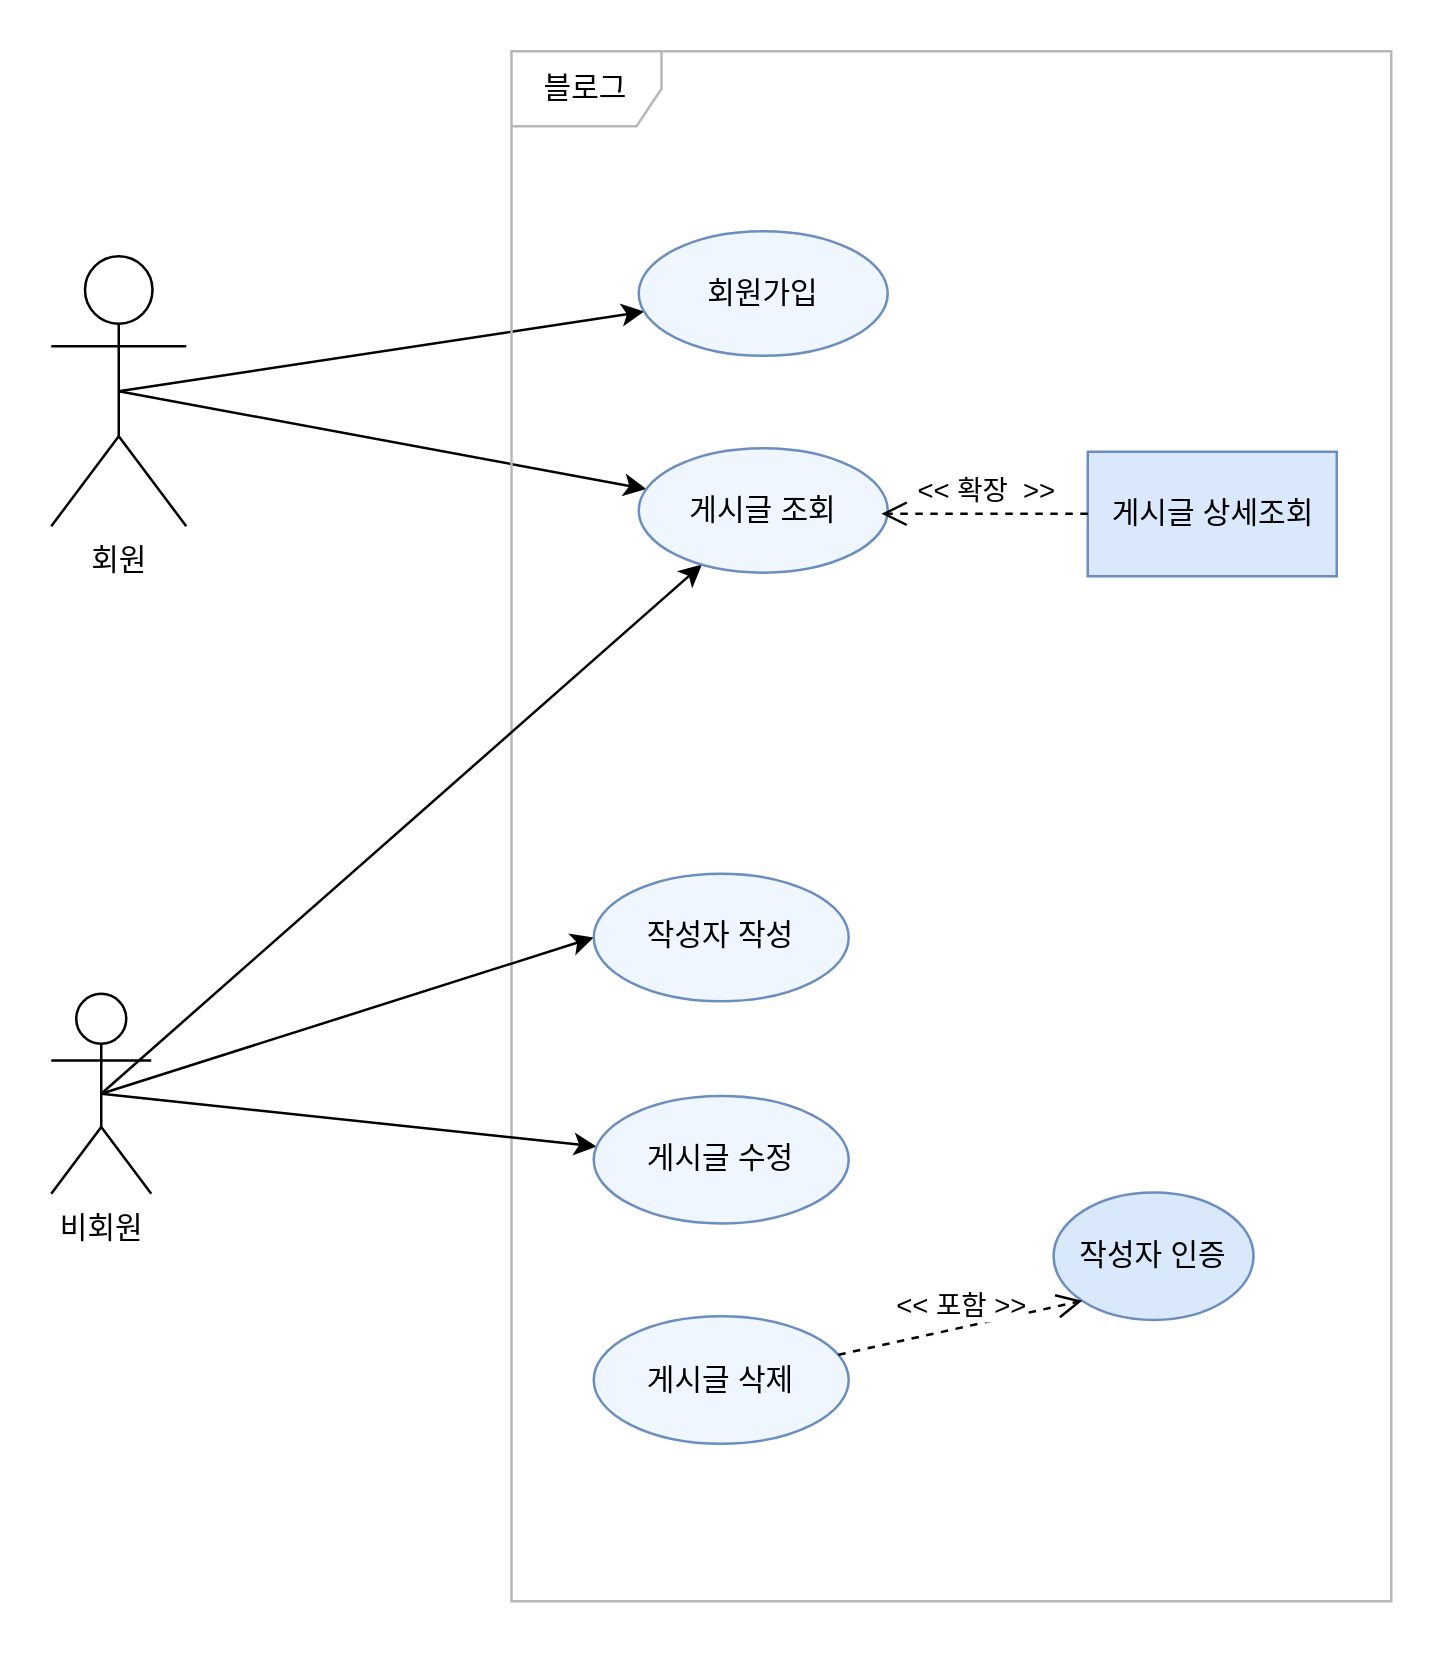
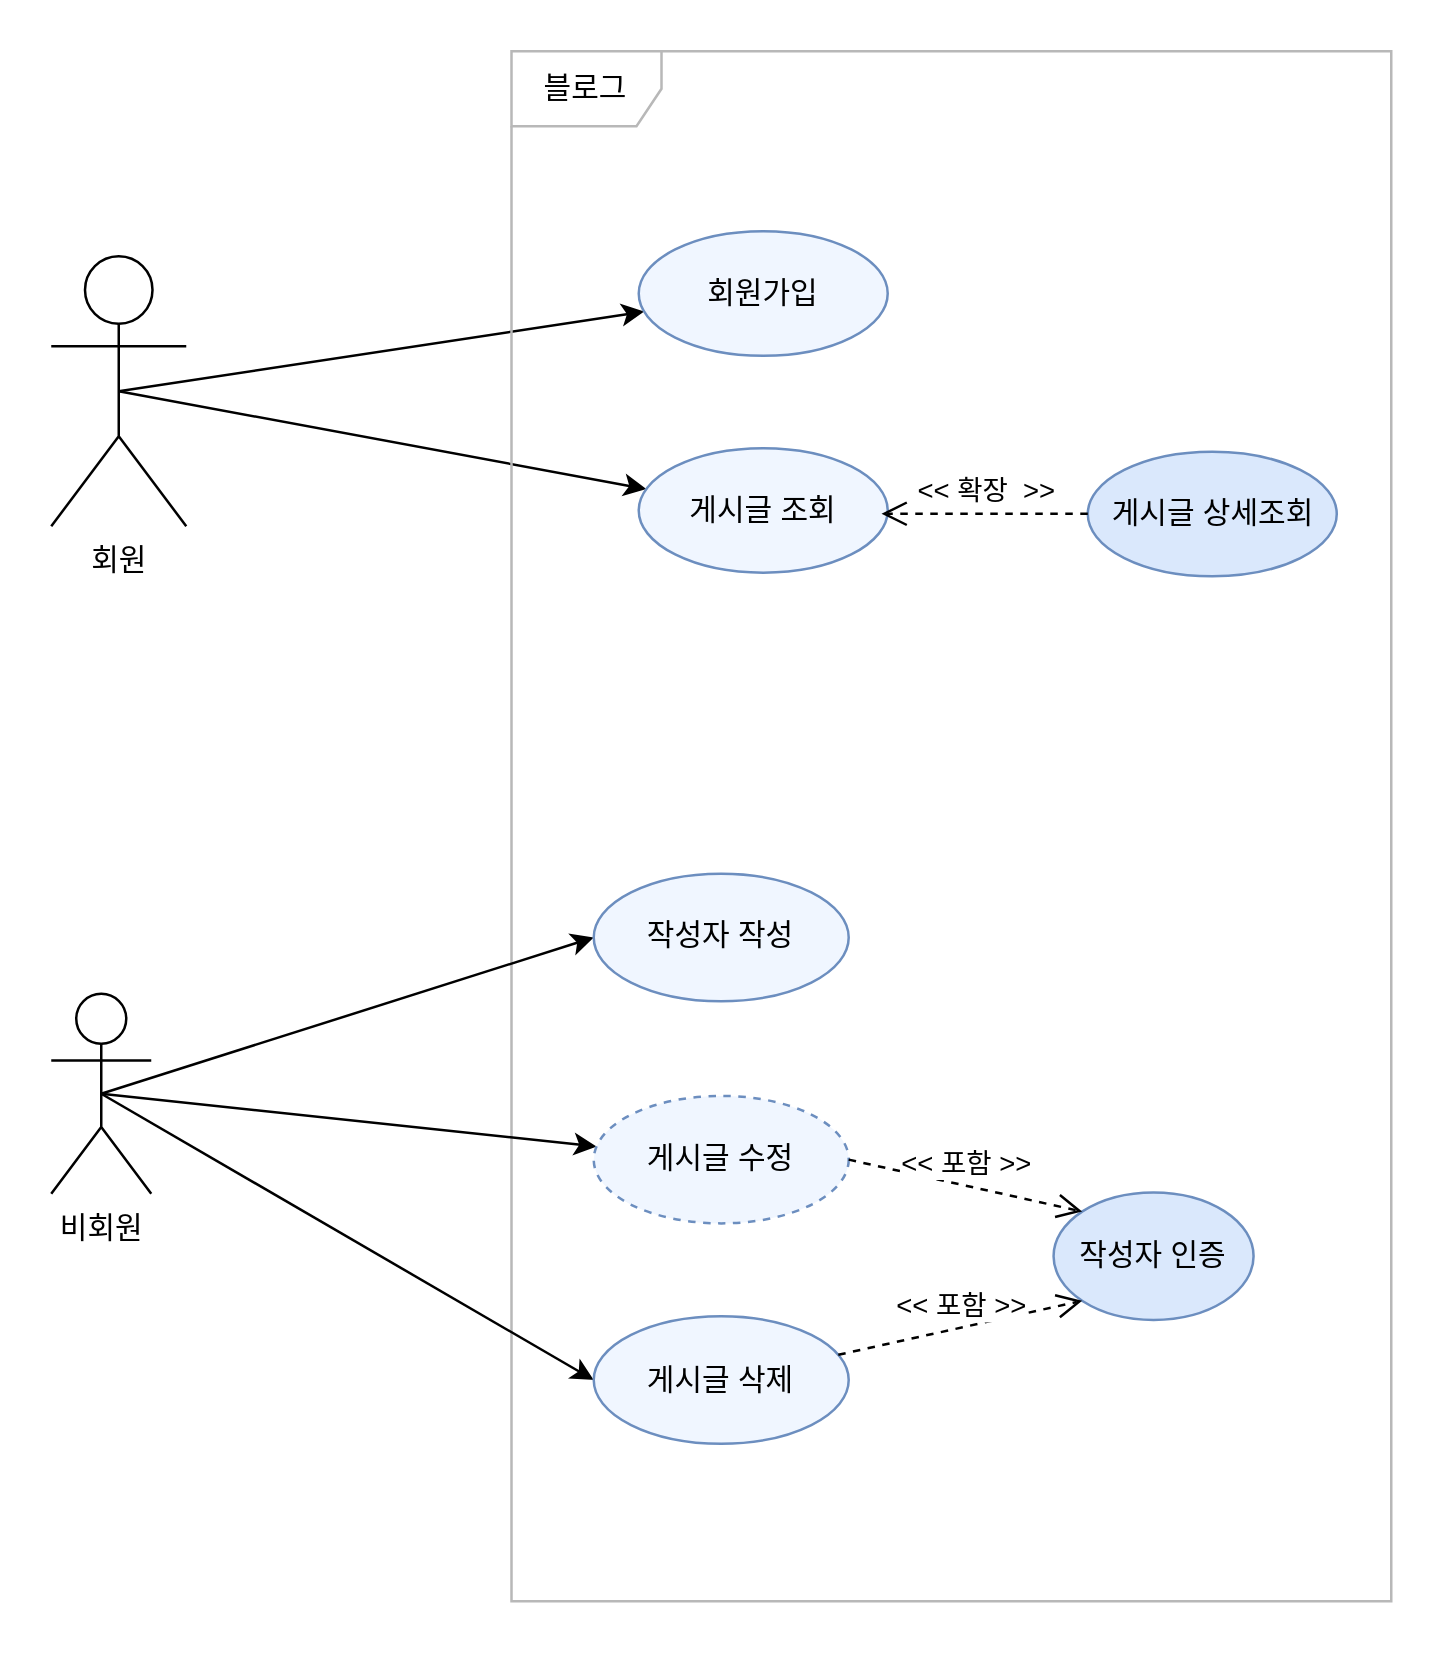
node "게시글 상세조회": shape rectangle -> ellipse
edge "비회원" -> "게시글 조회": now "비회원" -> "게시글 삭제"
node "게시글 수정": style solid -> dashed
edge "게시글 수정" -> "작성자 인증": added, label "<< 포함 >>"
